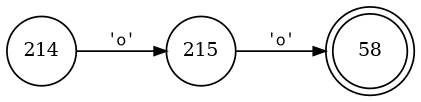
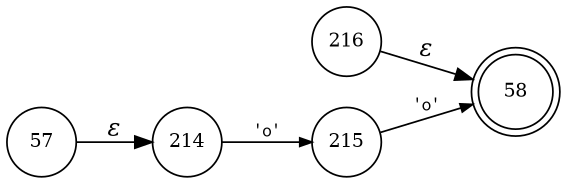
node "216": added
node "57": added
